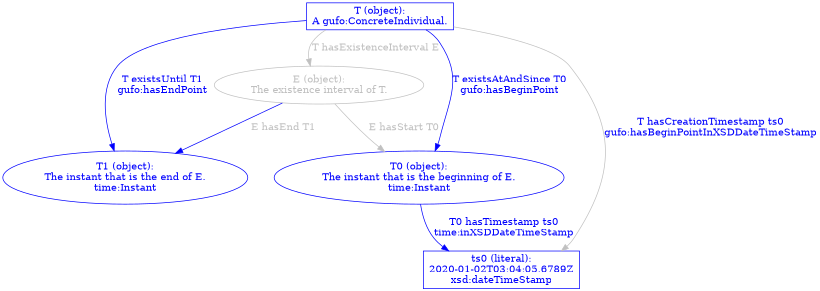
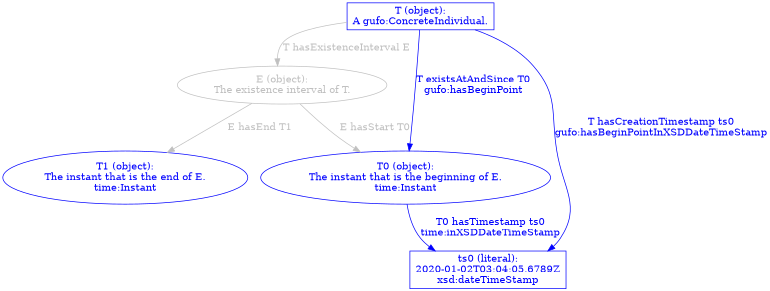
edge "T (object): A gufo:ConcreteIndividual." -> "T1 (object): The instant that is the end of E. time:Instant": removed, label "T existsUntil T1 gufo:hasEndPoint"
edge "T (object): A gufo:ConcreteIndividual." -> "ts0 (literal): 2020-01-02T03:04:05.6789Z xsd:dateTimeStamp": color silver -> blue
edge "E (object): The existence interval of T." -> "T1 (object): The instant that is the end of E. time:Instant": color blue -> silver
